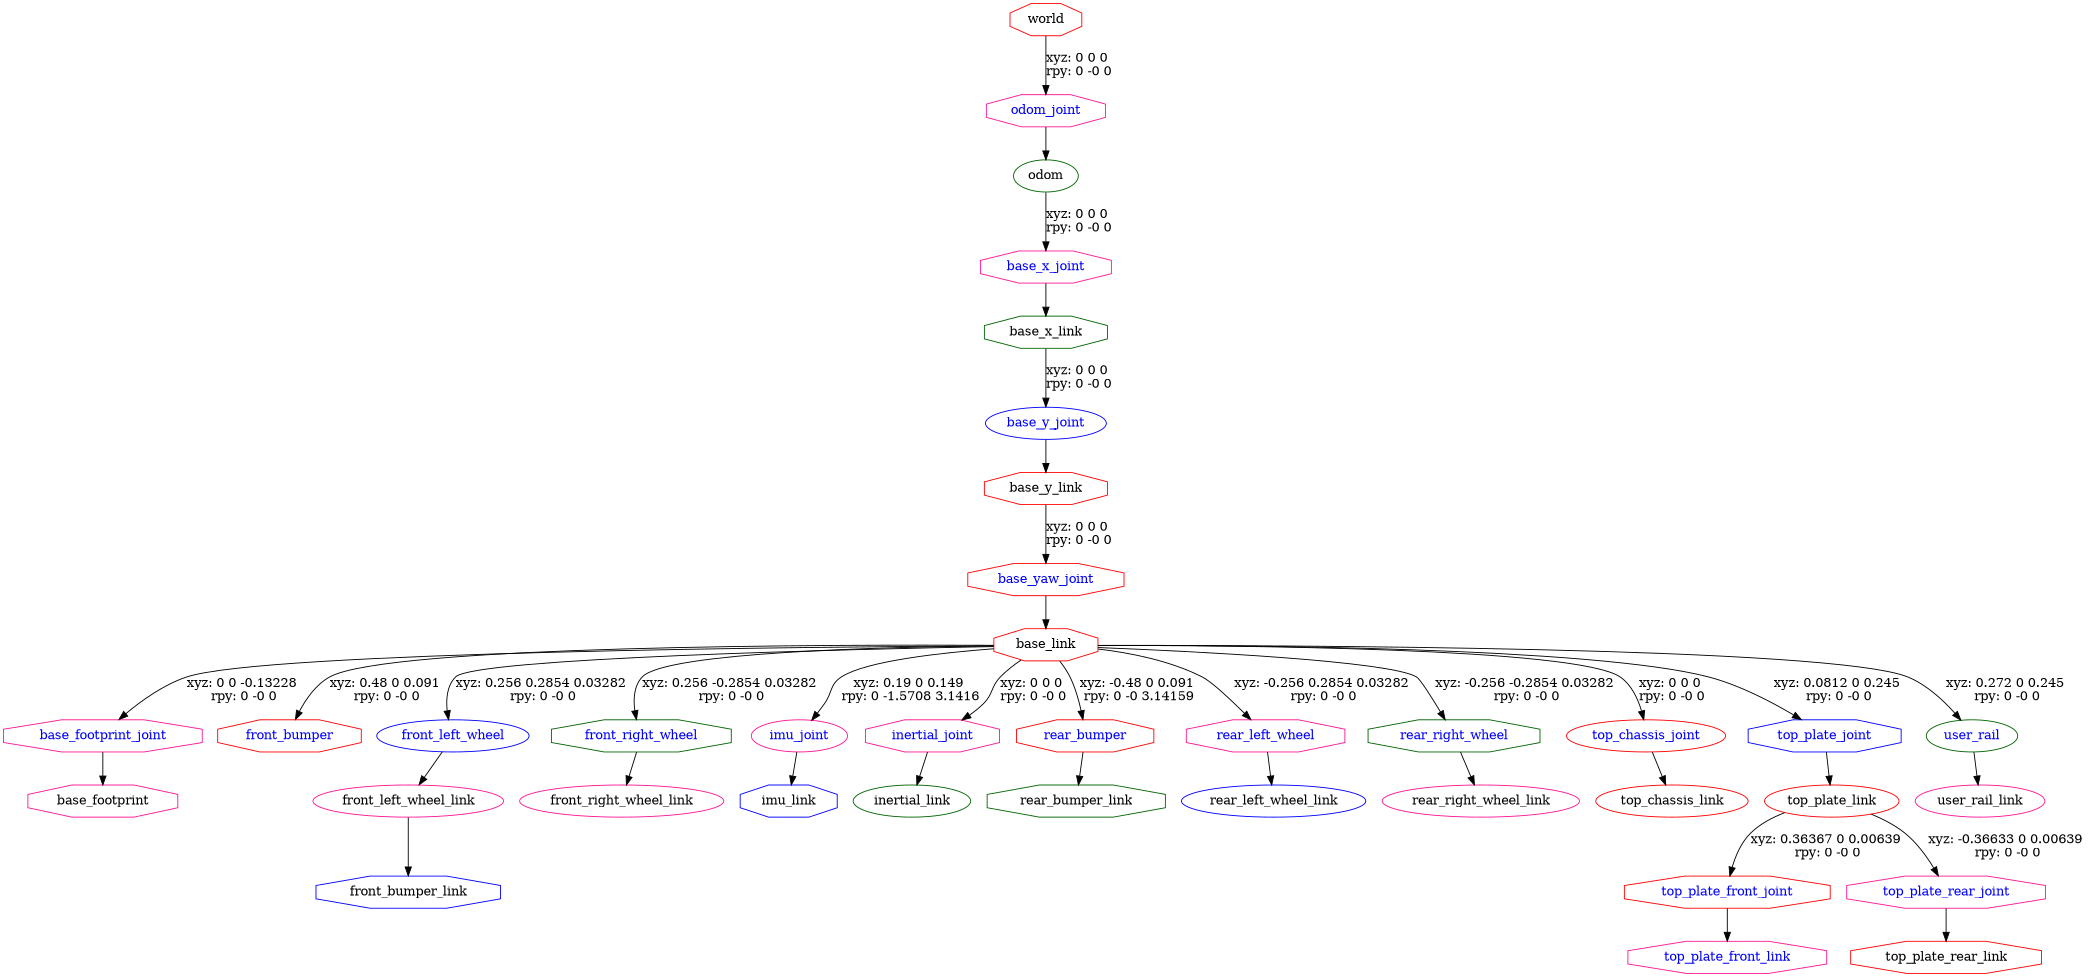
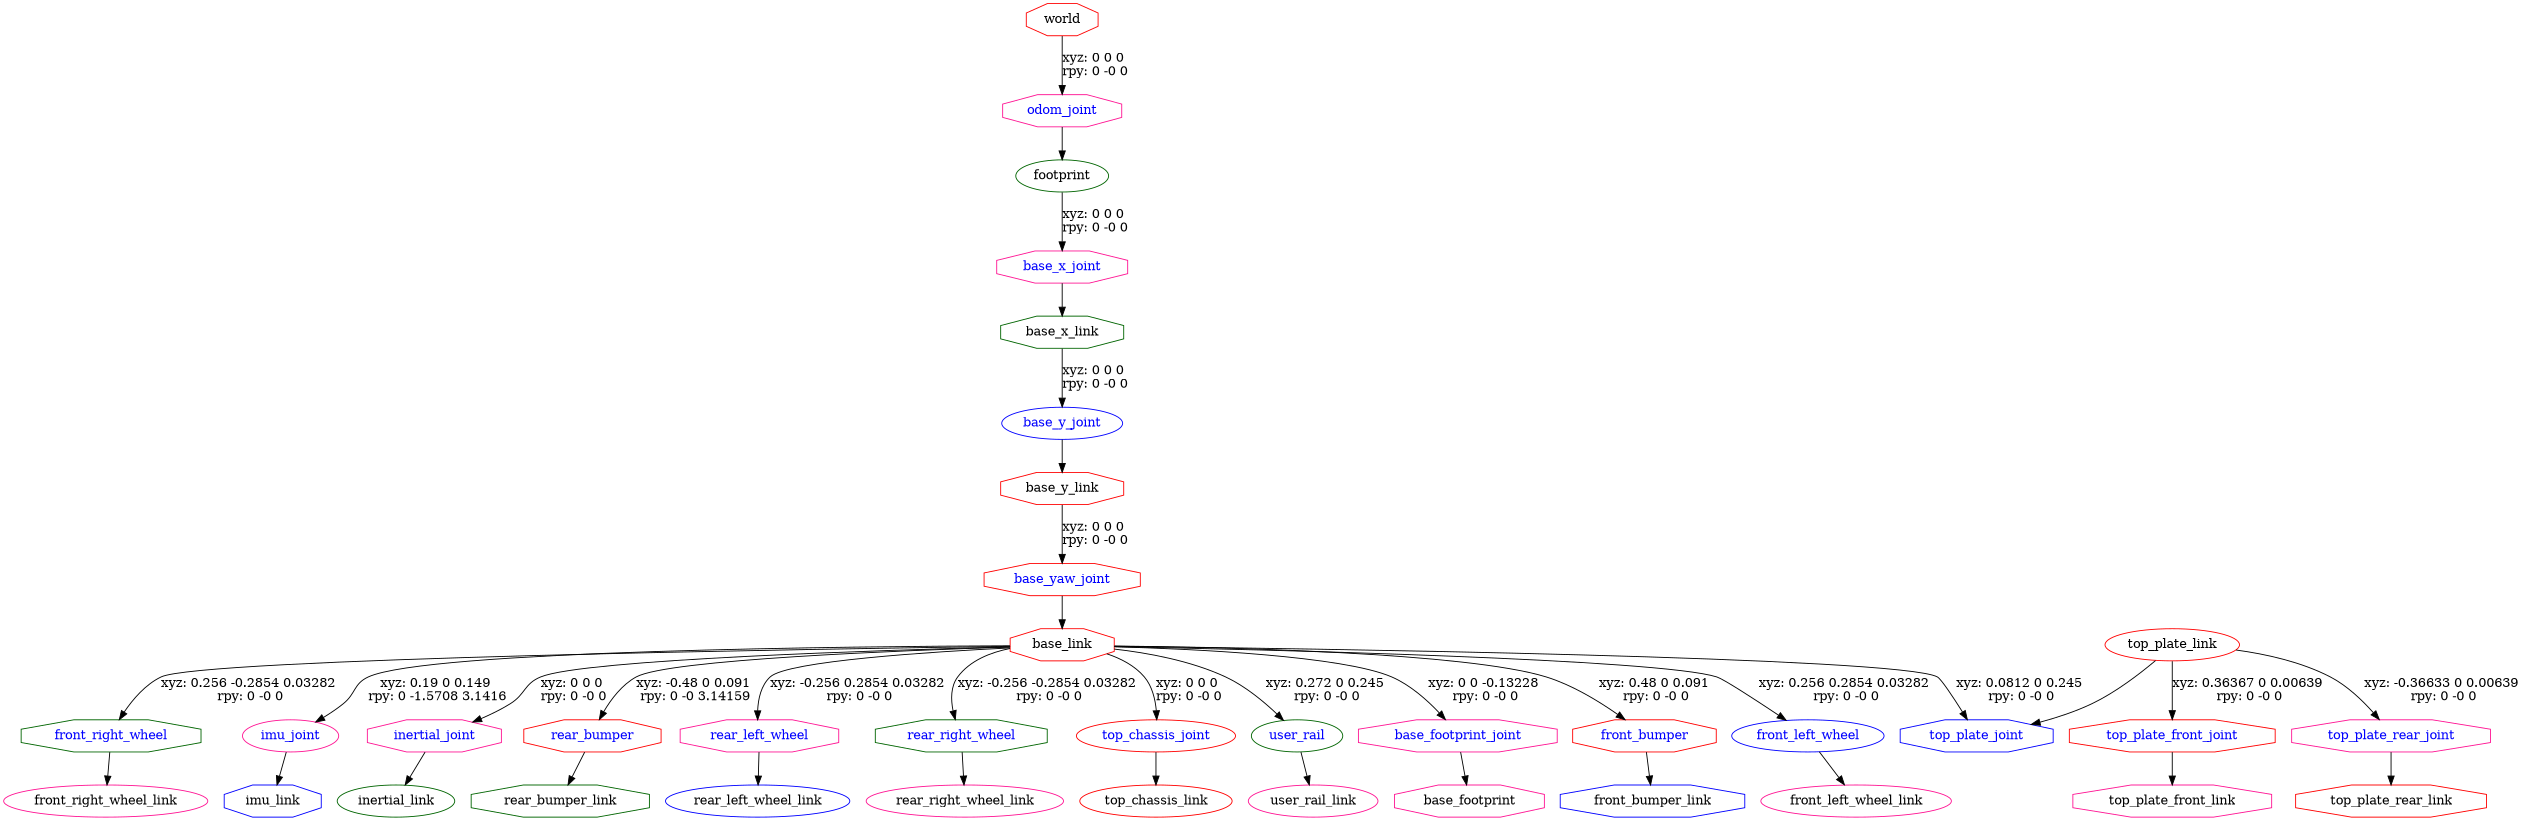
node "odom": label "odom" -> "footprint"
edge "top_plate_joint" -> "top_plate_link": reversed
edge "front_left_wheel_link" -> "front_bumper_link": now "front_bumper" -> "front_bumper_link"
node "top_plate_front_link": fontcolor blue -> black
